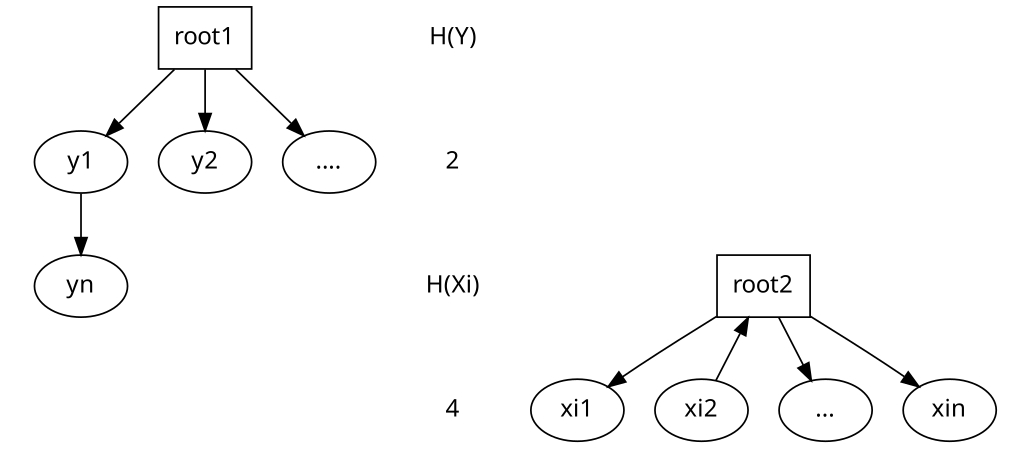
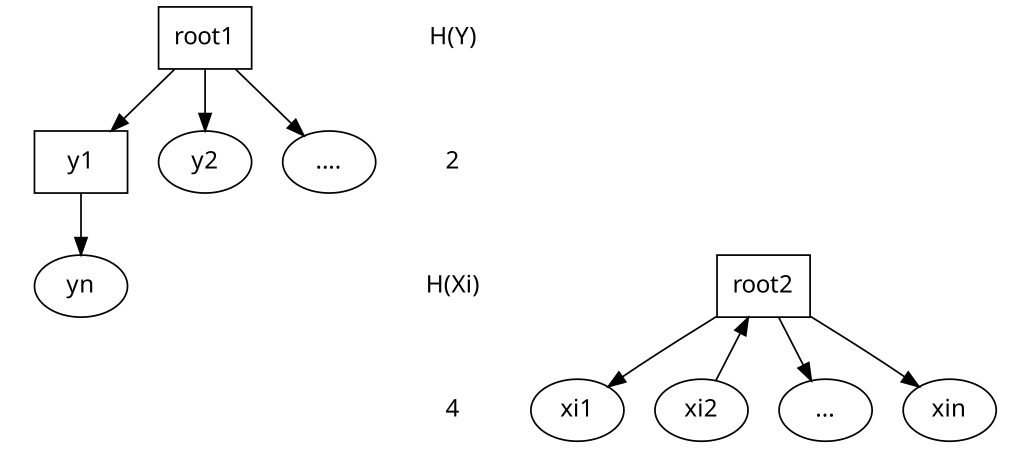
node "y1": shape ellipse -> box
